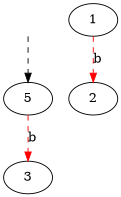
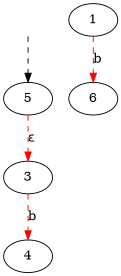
node "2": label "2" -> "6"
edge "5" -> "3": label "b" -> "ε"
node "4": added
